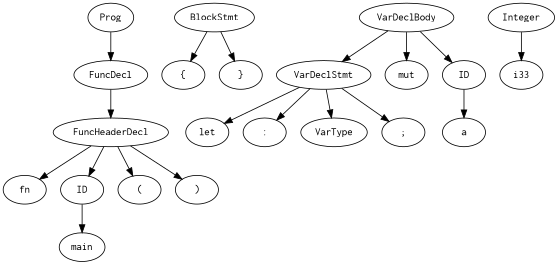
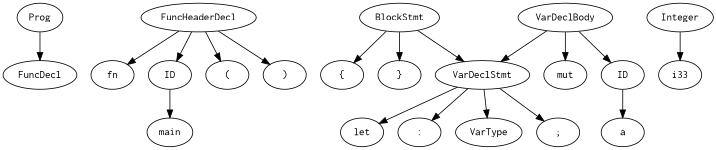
edge "BlockStmt" -> "VarDeclStmt": added
edge "FuncDecl" -> "FuncHeaderDecl": removed
